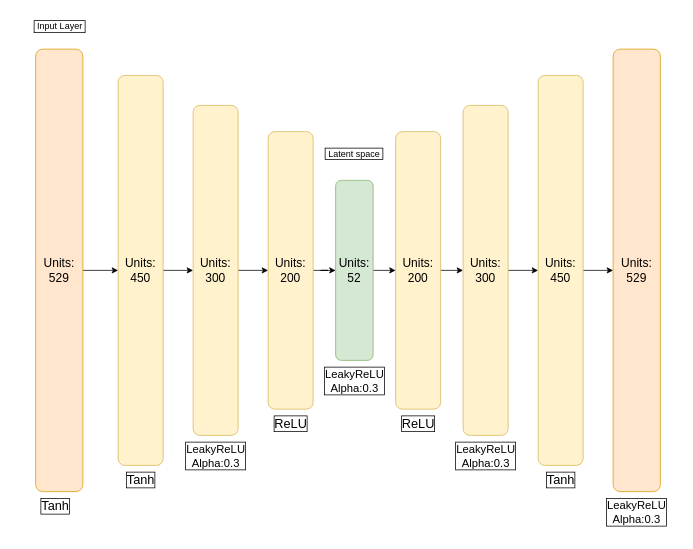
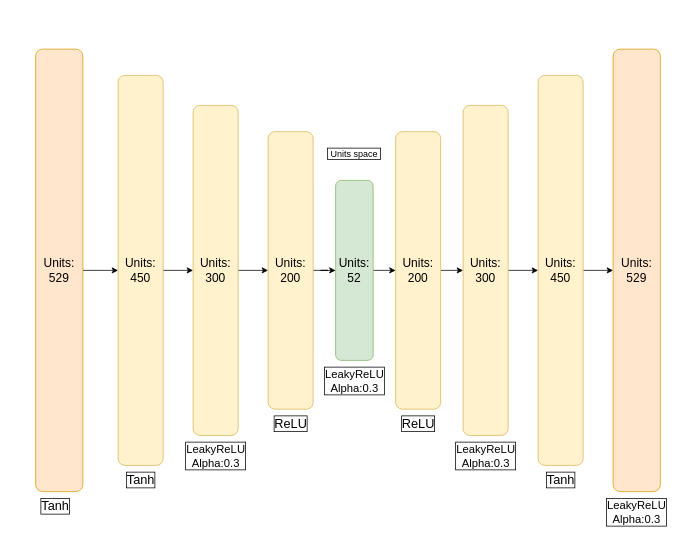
node "Input Layer": removed
node "Latent space": label "Latent space" -> "Units space"
